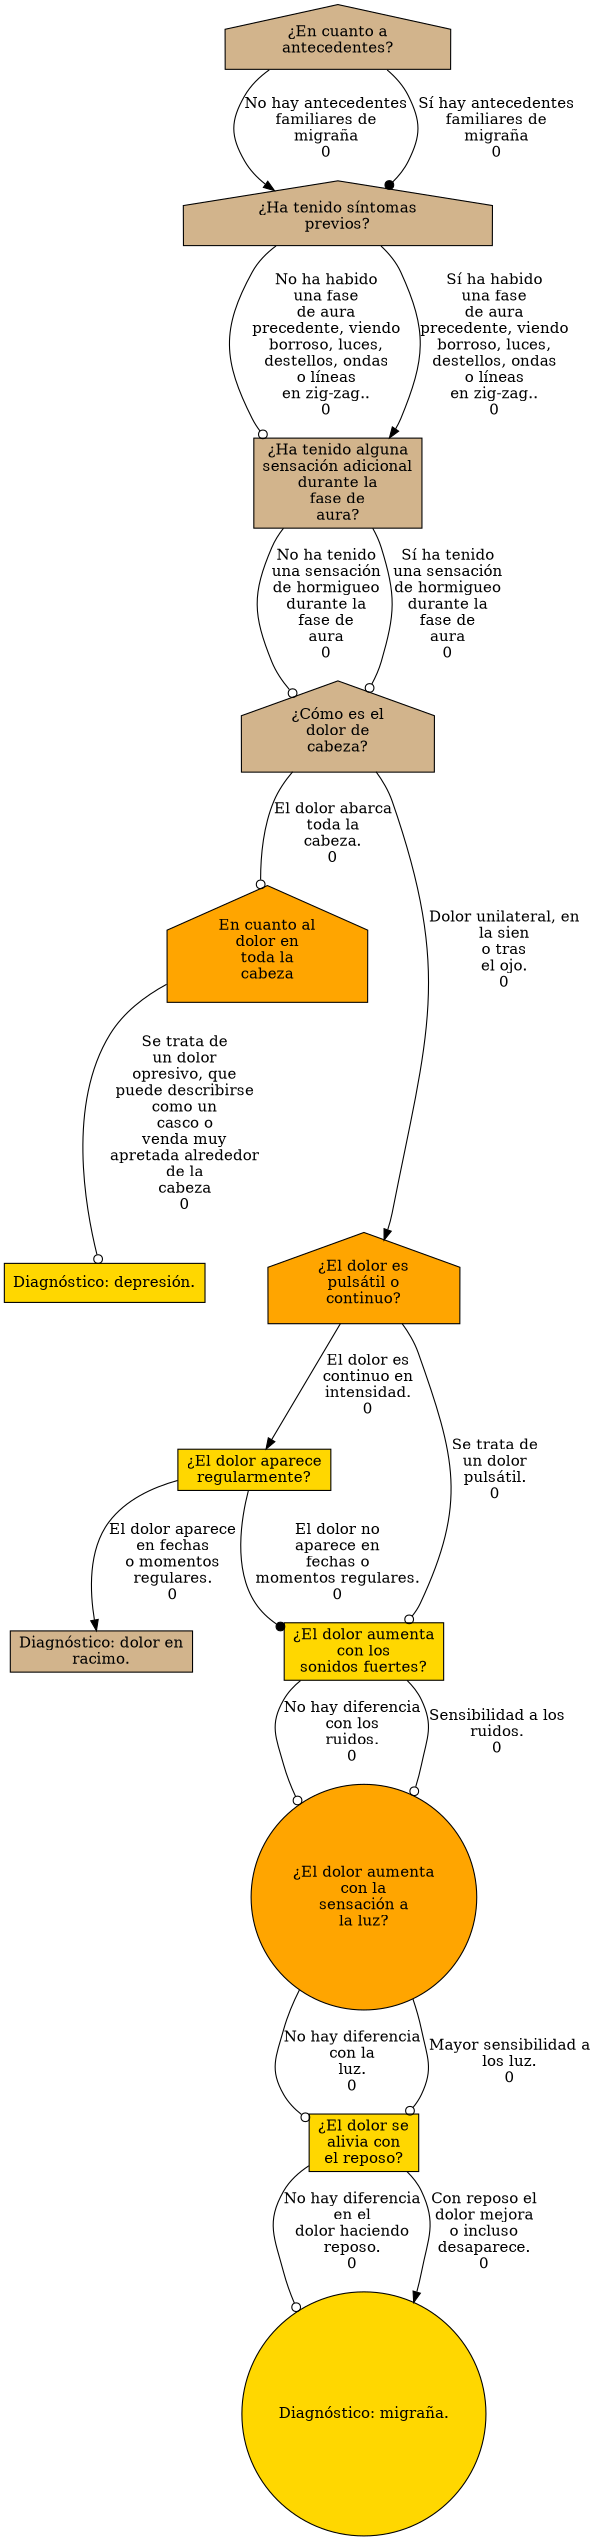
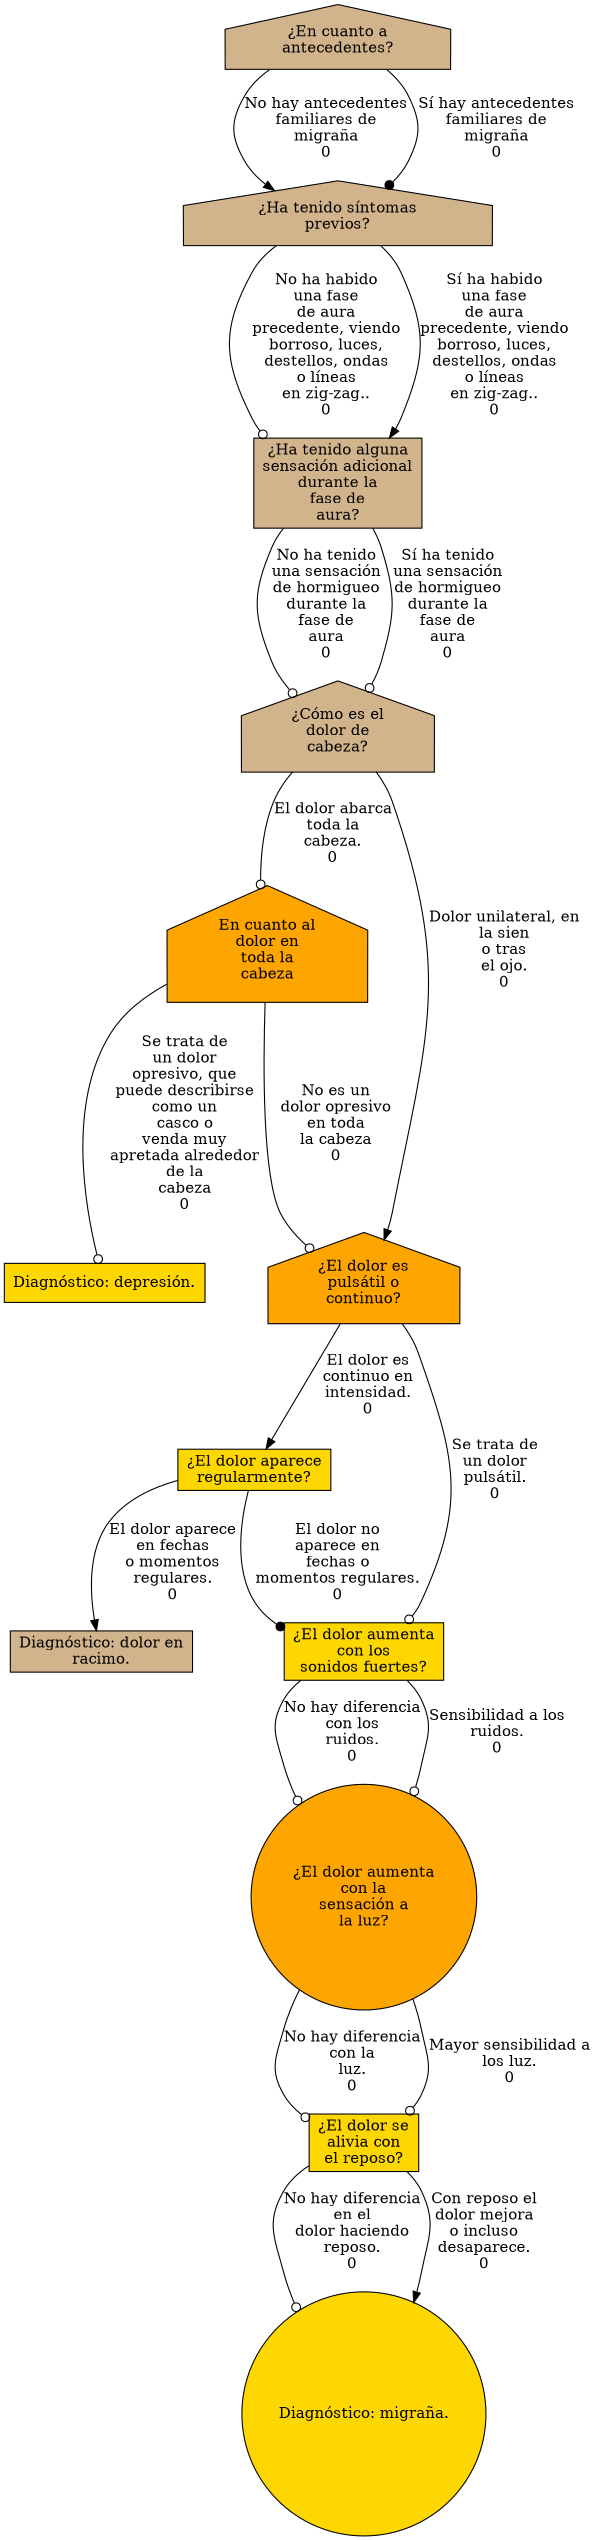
edge "En cuanto al dolor en toda la cabeza" -> "¿El dolor es pulsátil o continuo?": added, label "No es un dolor opresivo en toda la cabeza 0"
